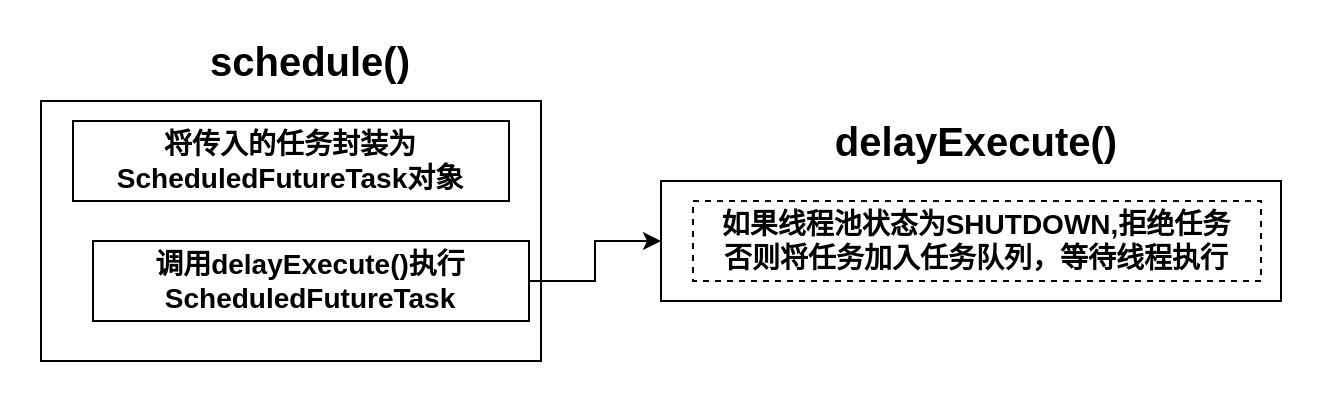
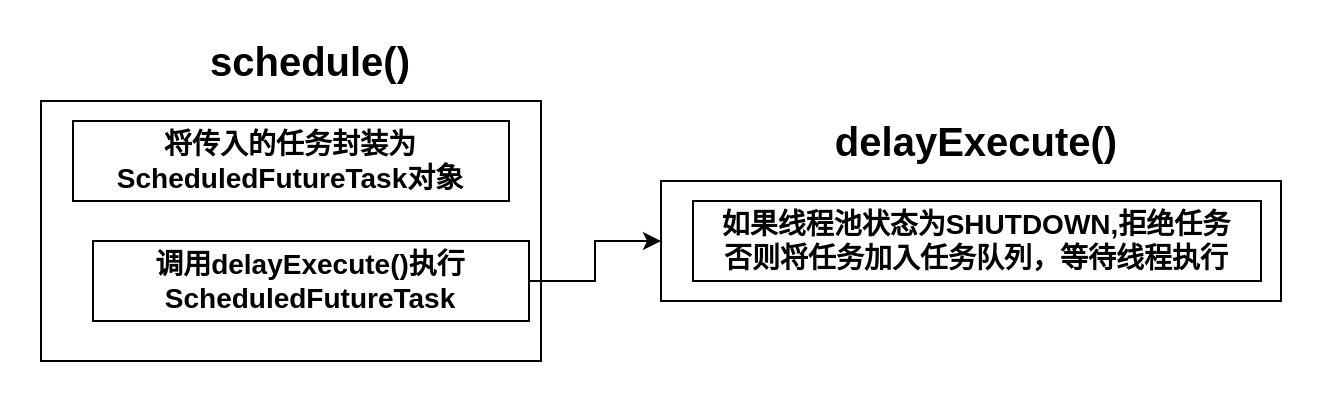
node "如果线程池状态为SHUTDOWN,拒绝任务 否则将任务加入任务队列，等待线程执行": style dashed -> solid
